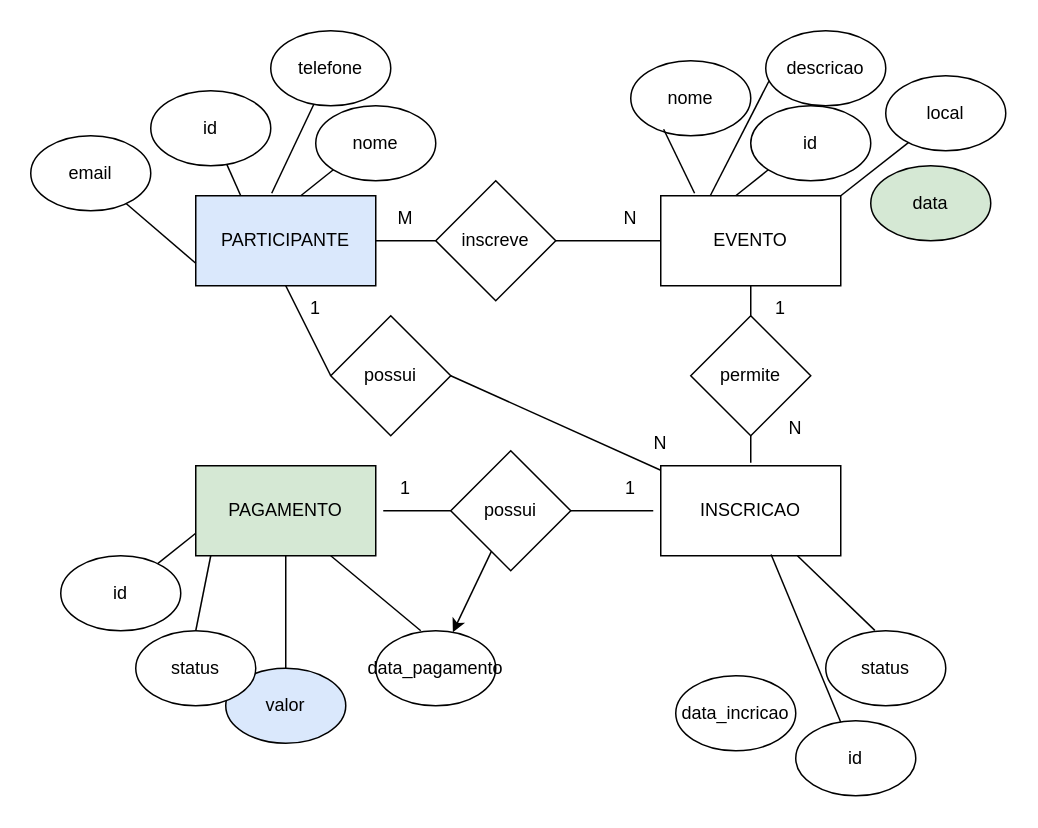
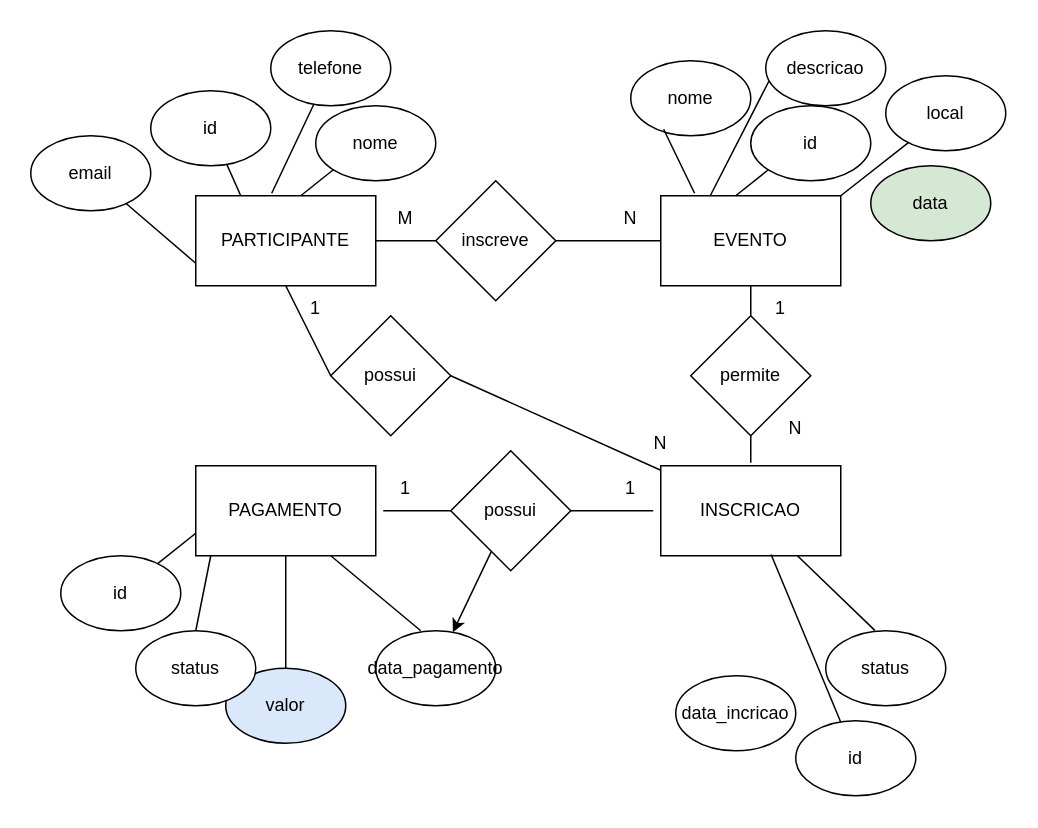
node "PARTICIPANTE": fillcolor #dae8fc -> #ffffff
node "PAGAMENTO": fillcolor #d5e8d4 -> #ffffff
